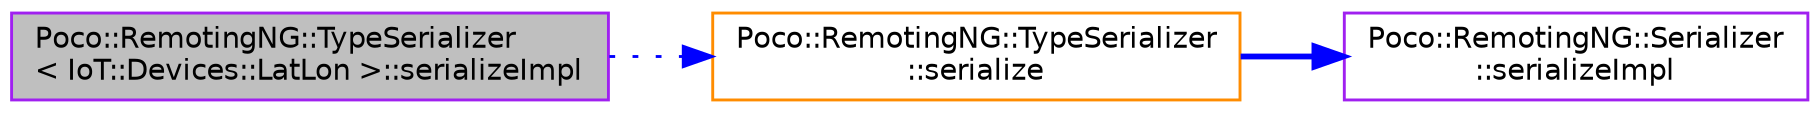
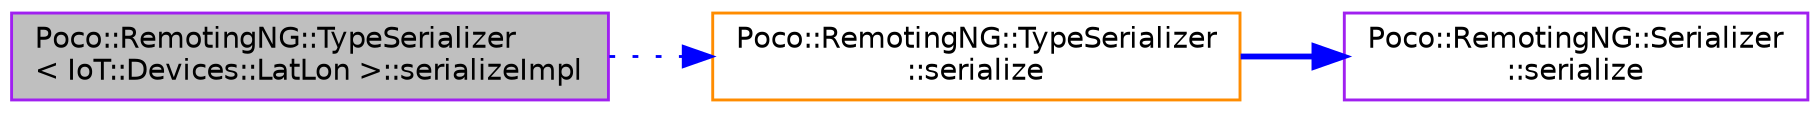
node "Poco::RemotingNG::Serializer ::serializeImpl": label "Poco::RemotingNG::Serializer ::serializeImpl" -> "Poco::RemotingNG::Serializer ::serialize"
